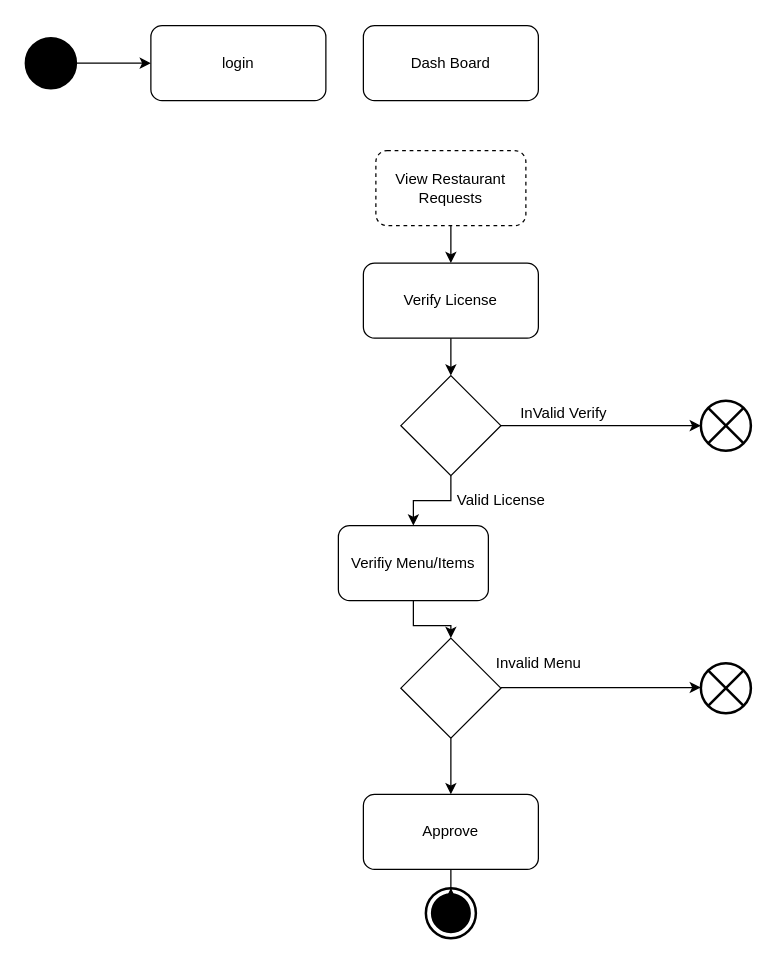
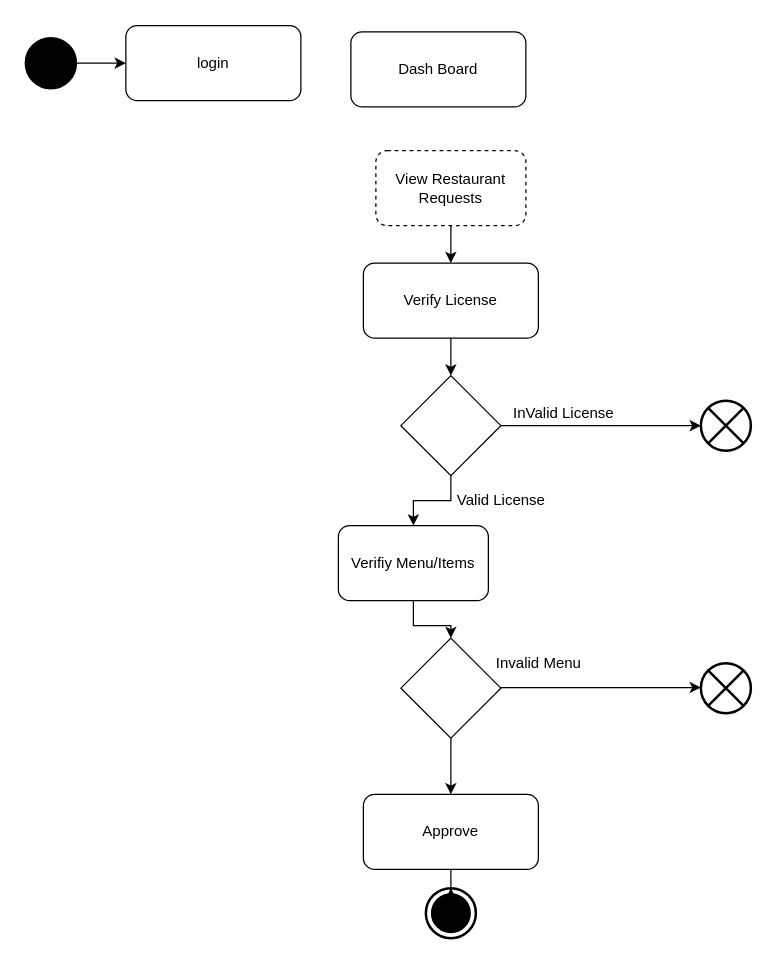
node "login": moved (238, 63) -> (213, 63)
node "Dash Board": moved (451, 63) -> (438, 69)
node "InValid Verify": label "InValid Verify" -> "InValid License"
